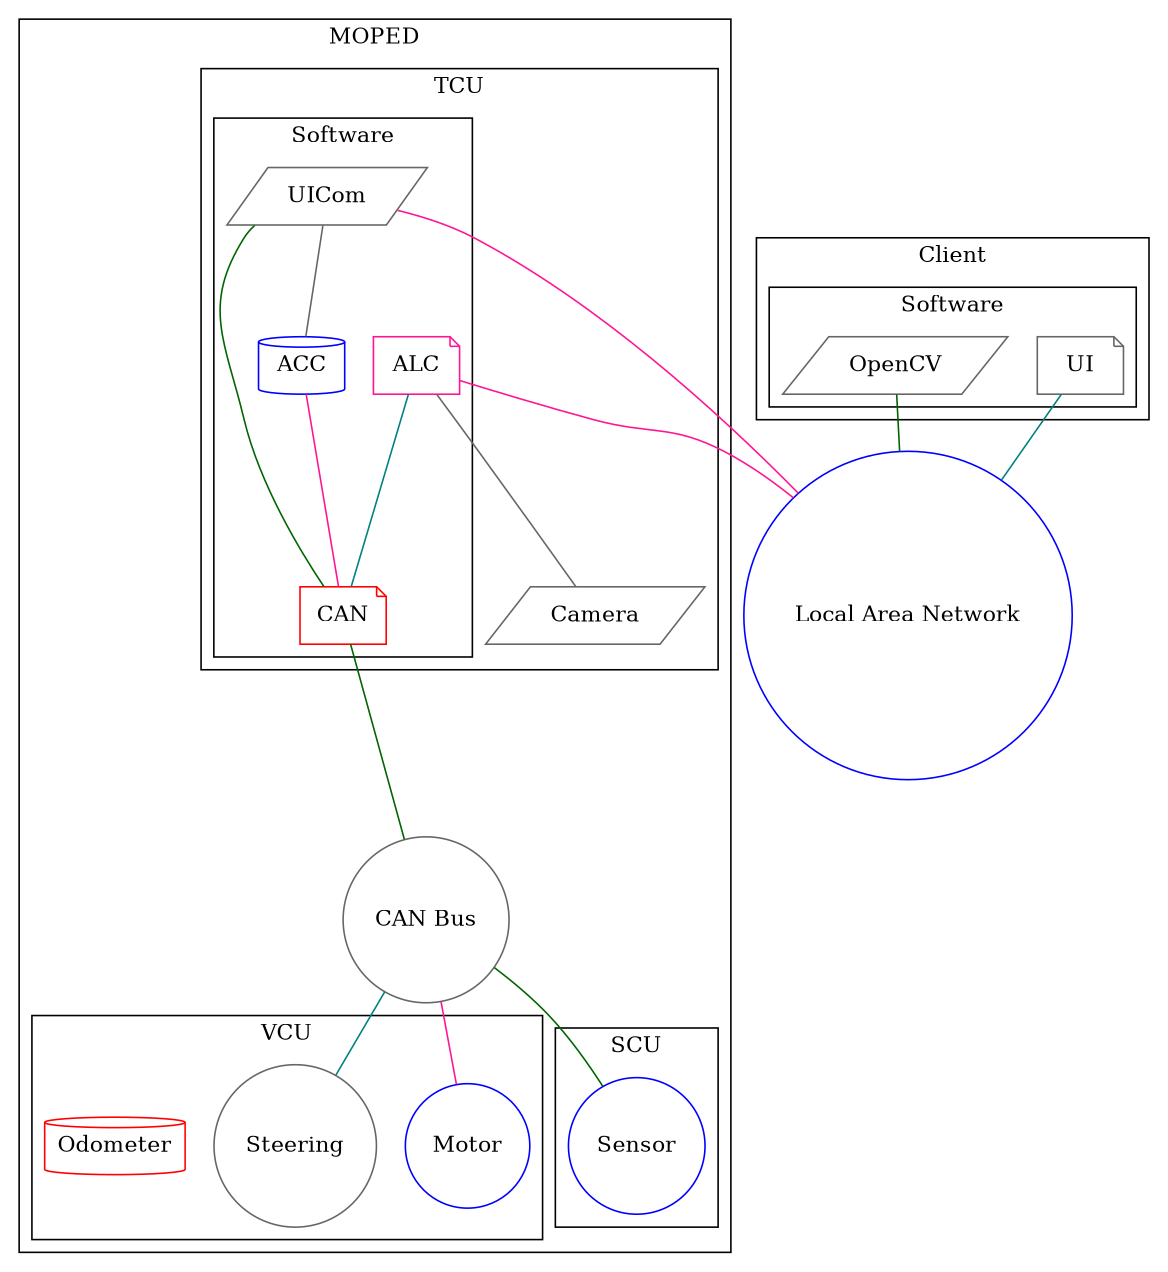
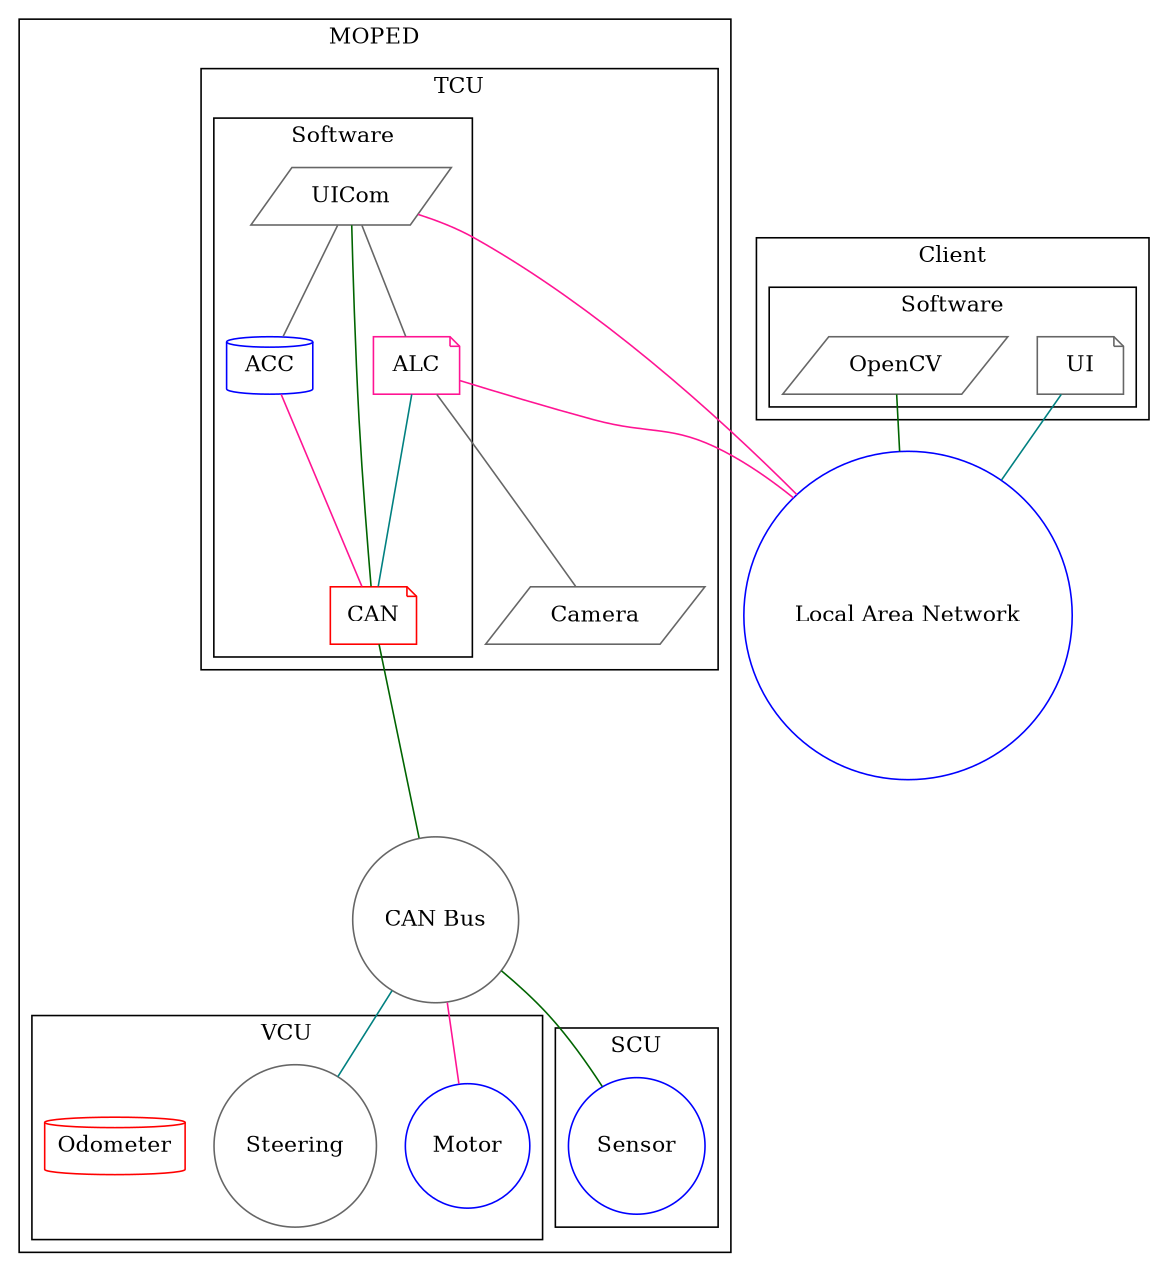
edge "UICom" -- "ALC": added
